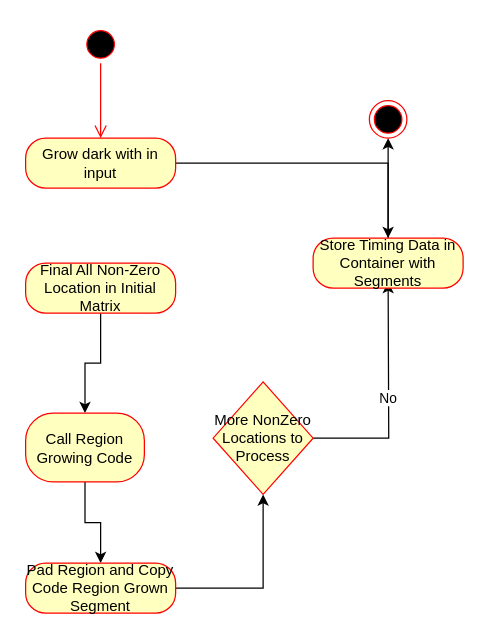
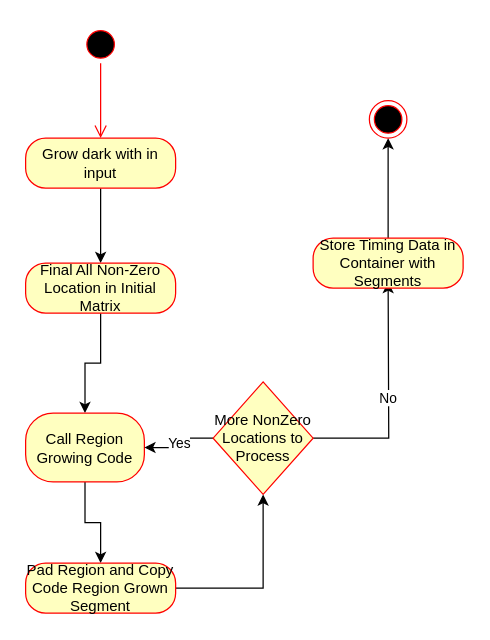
edge "Grow dark with in input" -> "Store Timing Data in Container with Segments": now "Grow dark with in input" -> "Final All Non-Zero Location in Initial Matrix"
edge "More NonZero Locations to Process" -> "Call Region Growing Code": added, label "Yes"
